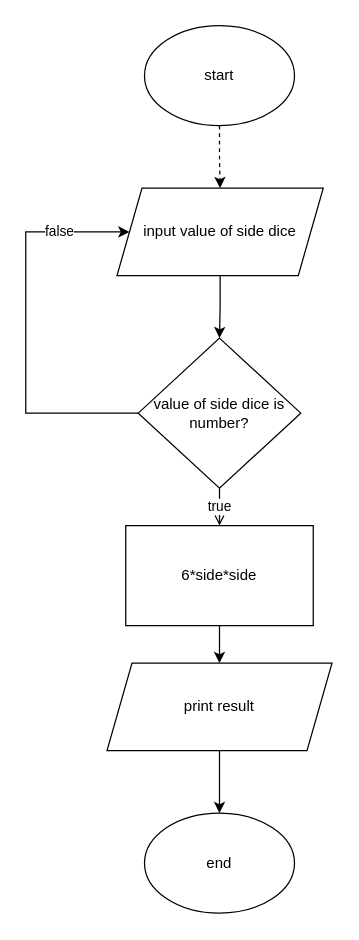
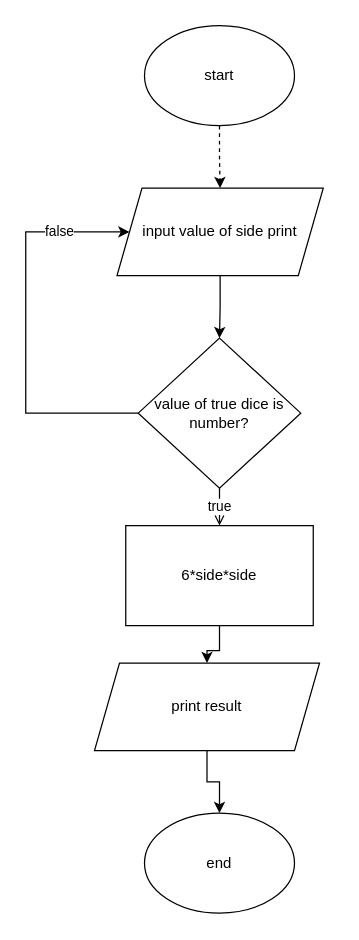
node "input value of side dice": label "input value of side dice" -> "input value of side print"
node "value of side dice is number?": label "value of side dice is number?" -> "value of true dice is number?"
node "print result": moved (219, 707) -> (207, 707)
